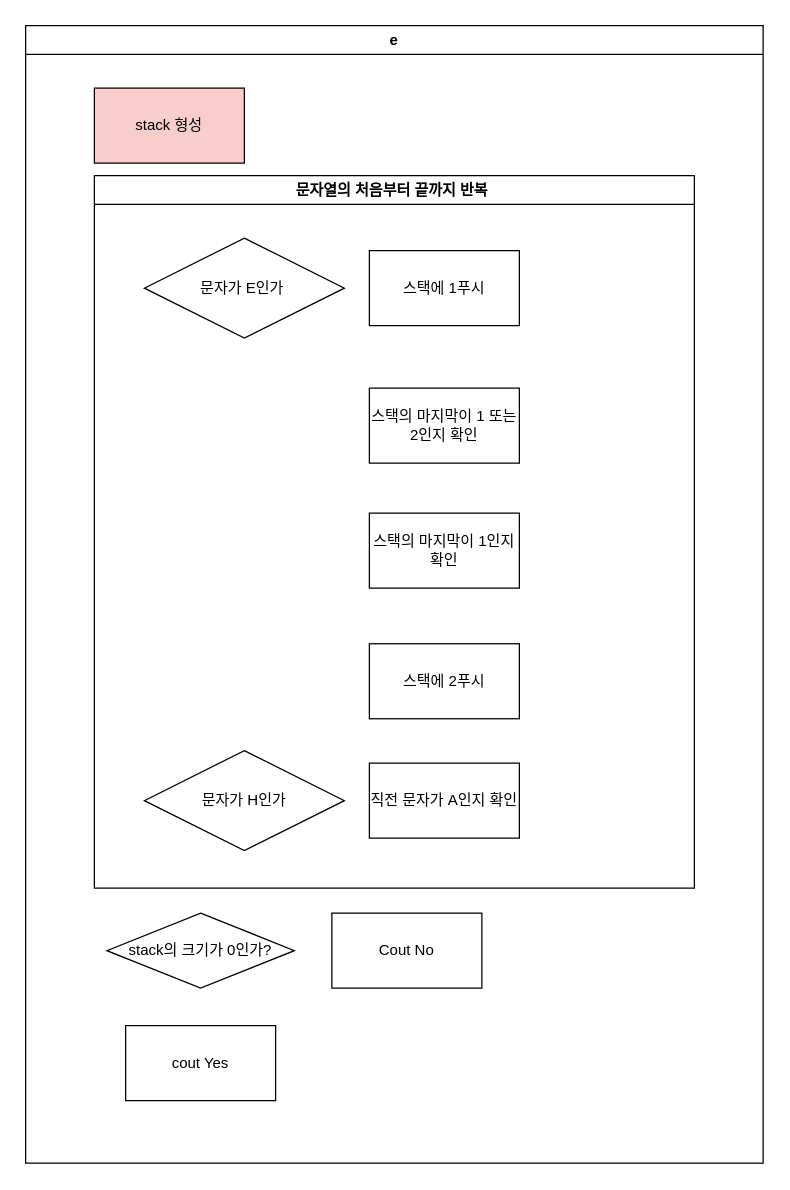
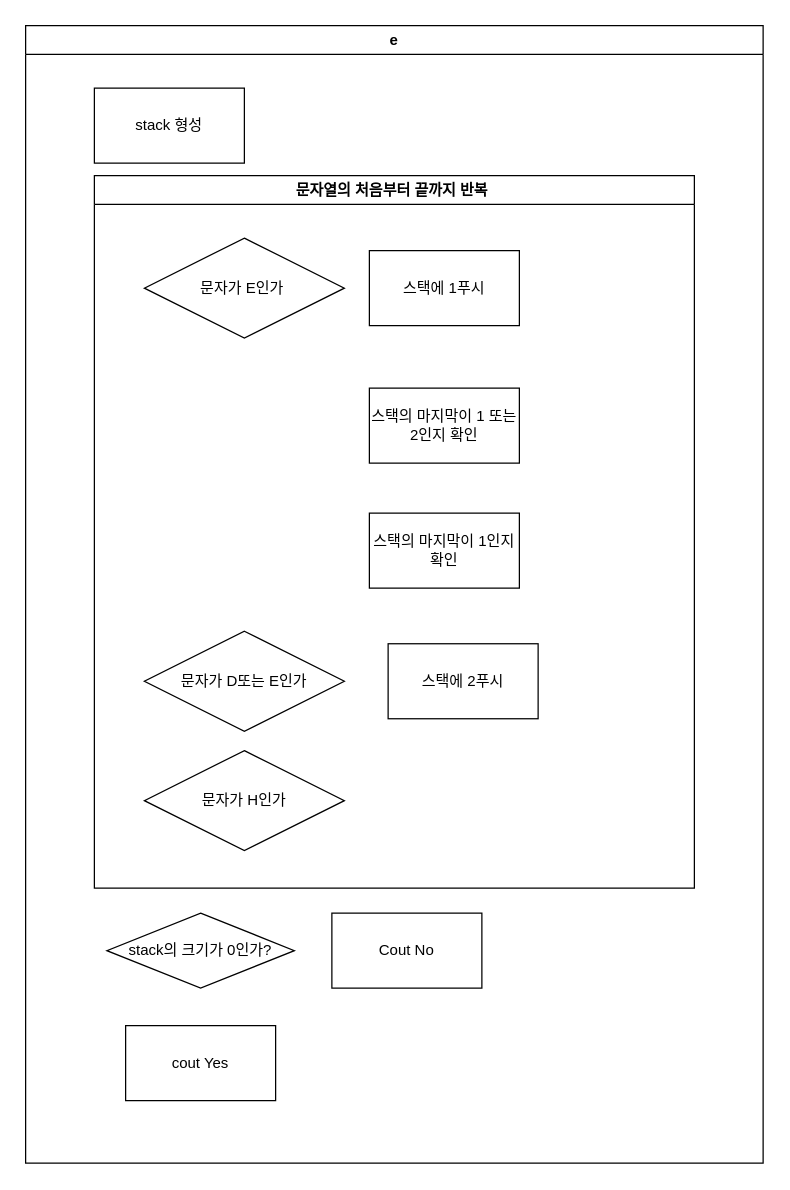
node "stack 형성": fillcolor #f8cecc -> #ffffff
node "문자가 D또는 E인가": added
node "스택에 2푸시": moved (444, 681) -> (463, 681)
node "직전 문자가 A인지 확인": removed
